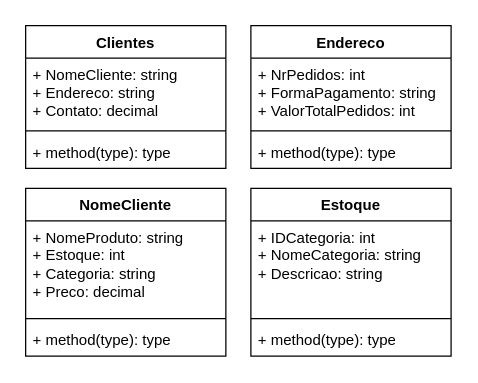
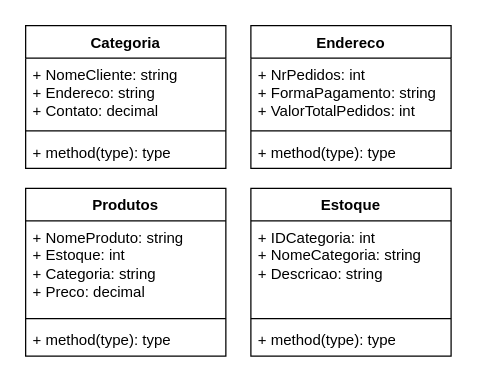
node "Clientes": label "Clientes" -> "Categoria"
node "NomeCliente": label "NomeCliente" -> "Produtos"
